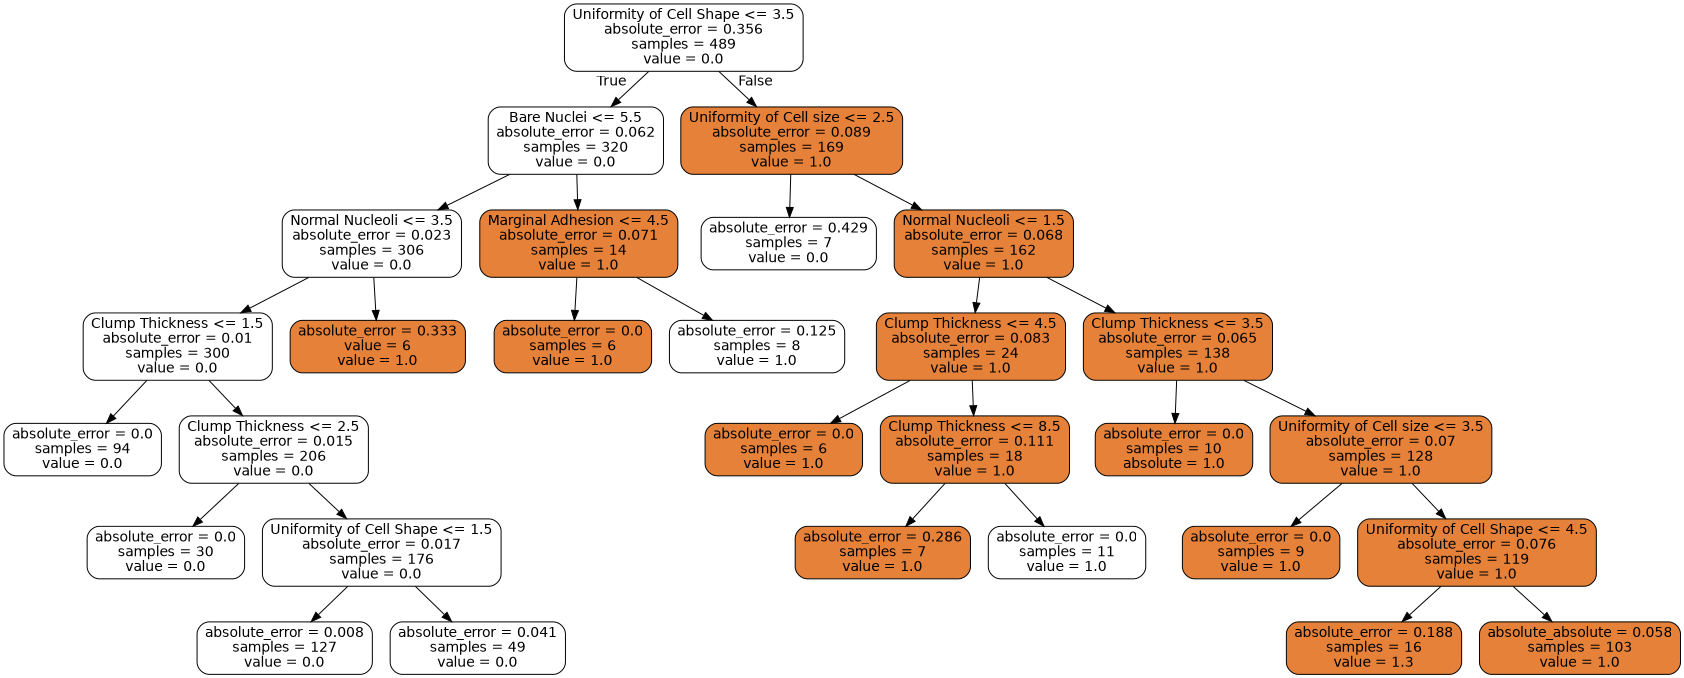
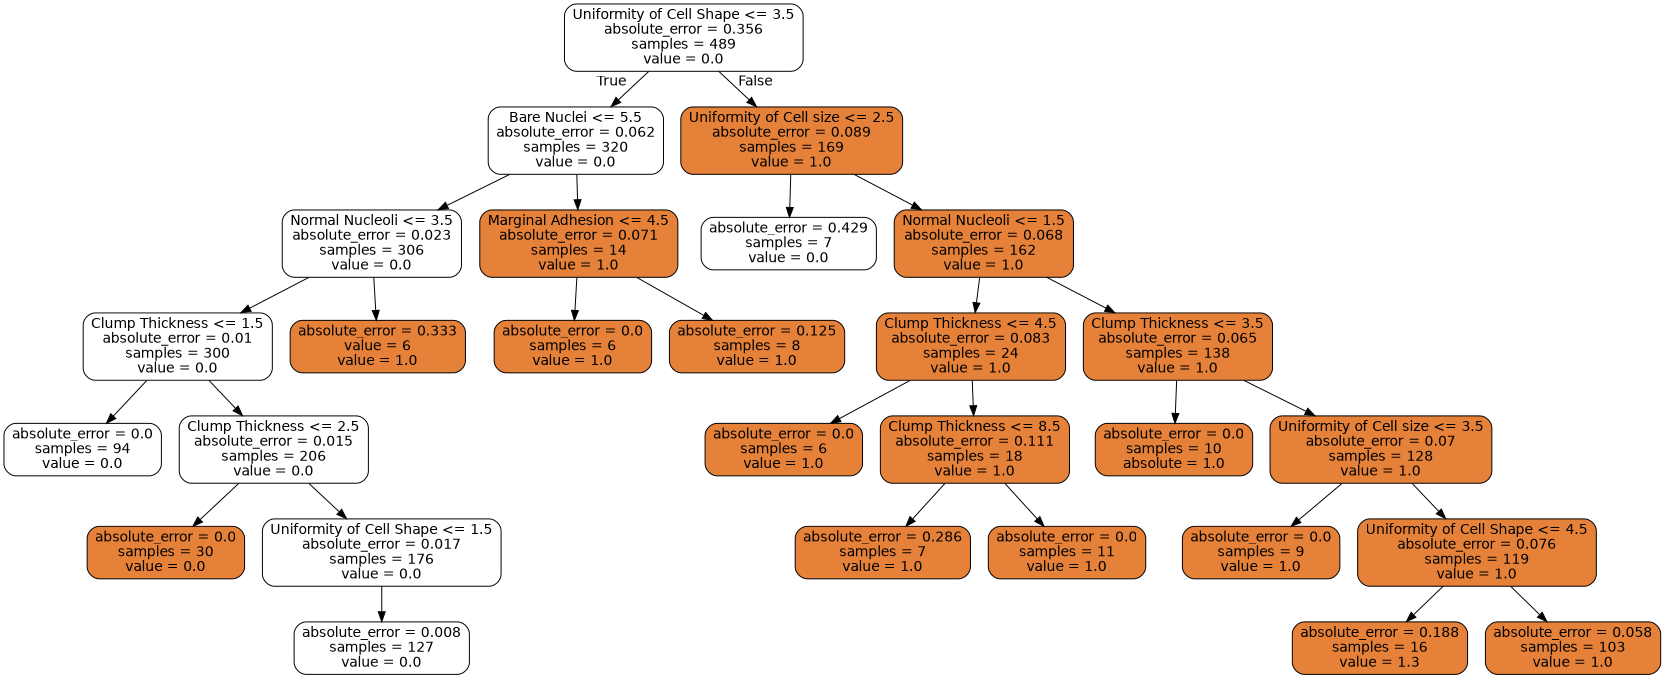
node "absolute_error = 0.125 samples = 8 value = 1.0": fillcolor #ffffff -> #e58139
node "absolute_error = 0.0 samples = 30 value = 0.0": fillcolor #ffffff -> #e58139
node "absolute_error = 0.0 samples = 11 value = 1.0": fillcolor #ffffff -> #e58139
node "absolute_error = 0.041 samples = 49 value = 0.0": removed
node "absolute_absolute = 0.058 samples = 103 value = 1.0": label "absolute_absolute = 0.058 samples = 103 value = 1.0" -> "absolute_error = 0.058 samples = 103 value = 1.0"
